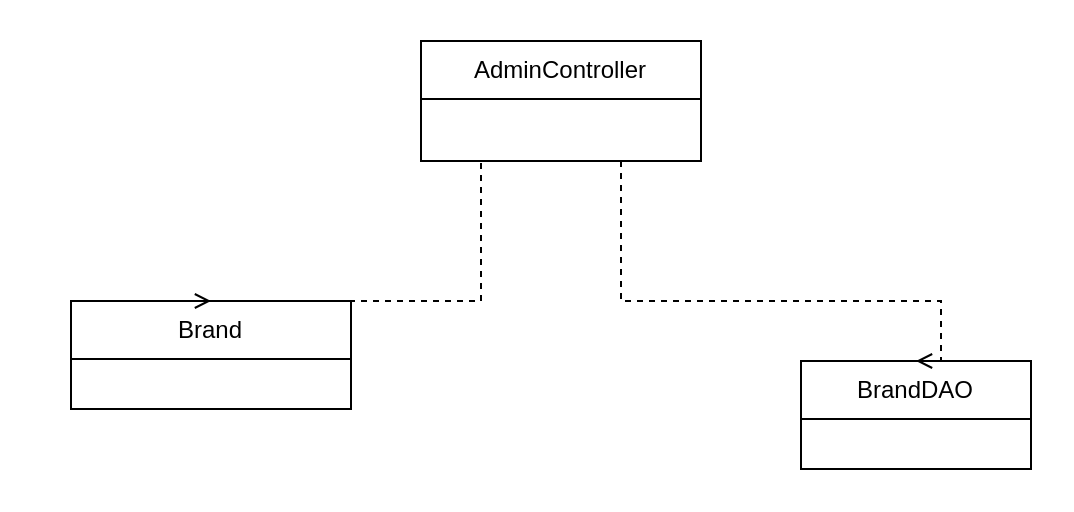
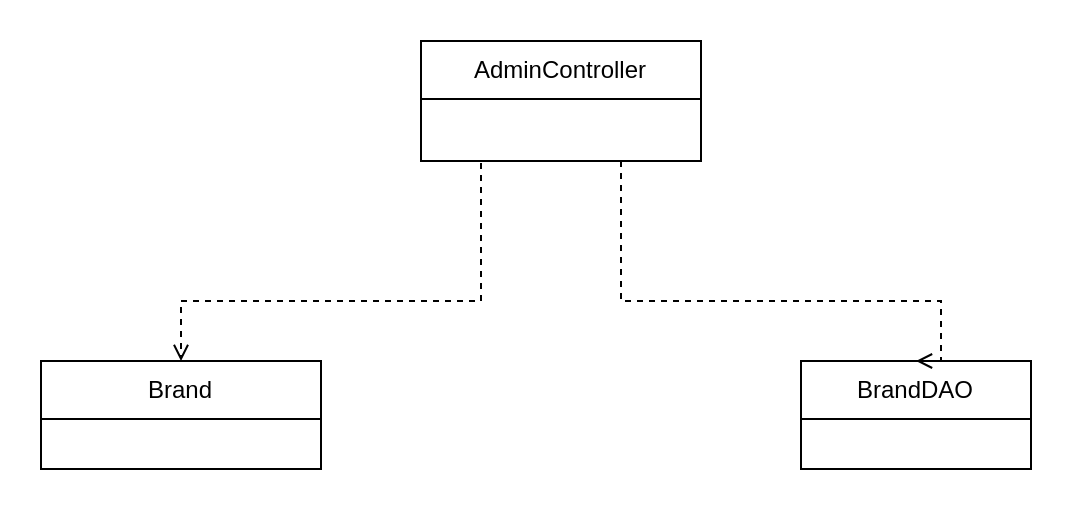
node "Brand": moved (211, 355) -> (181, 415)
